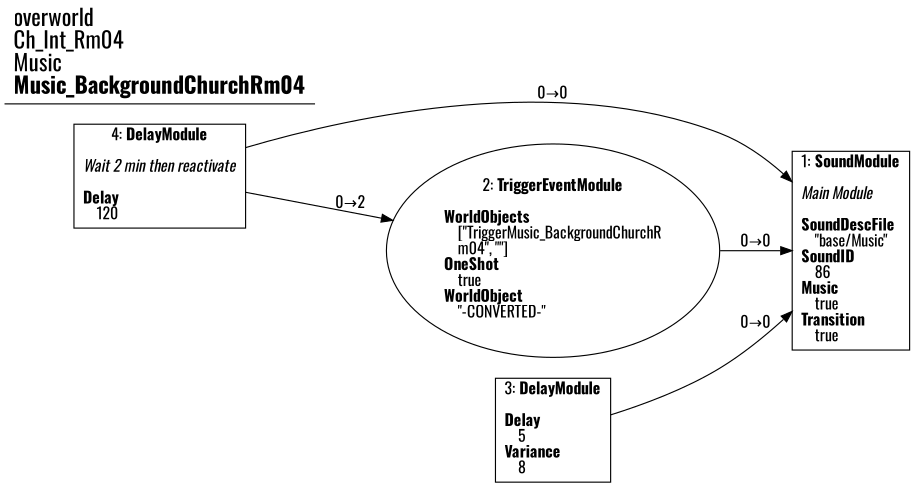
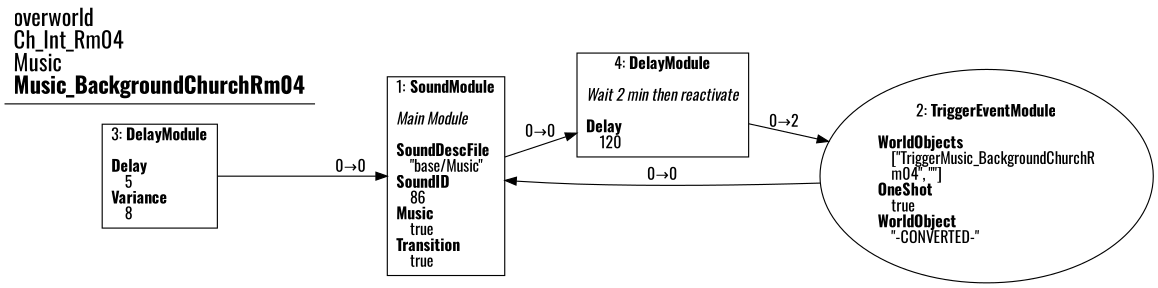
edge "4:" -> "1:": reversed
